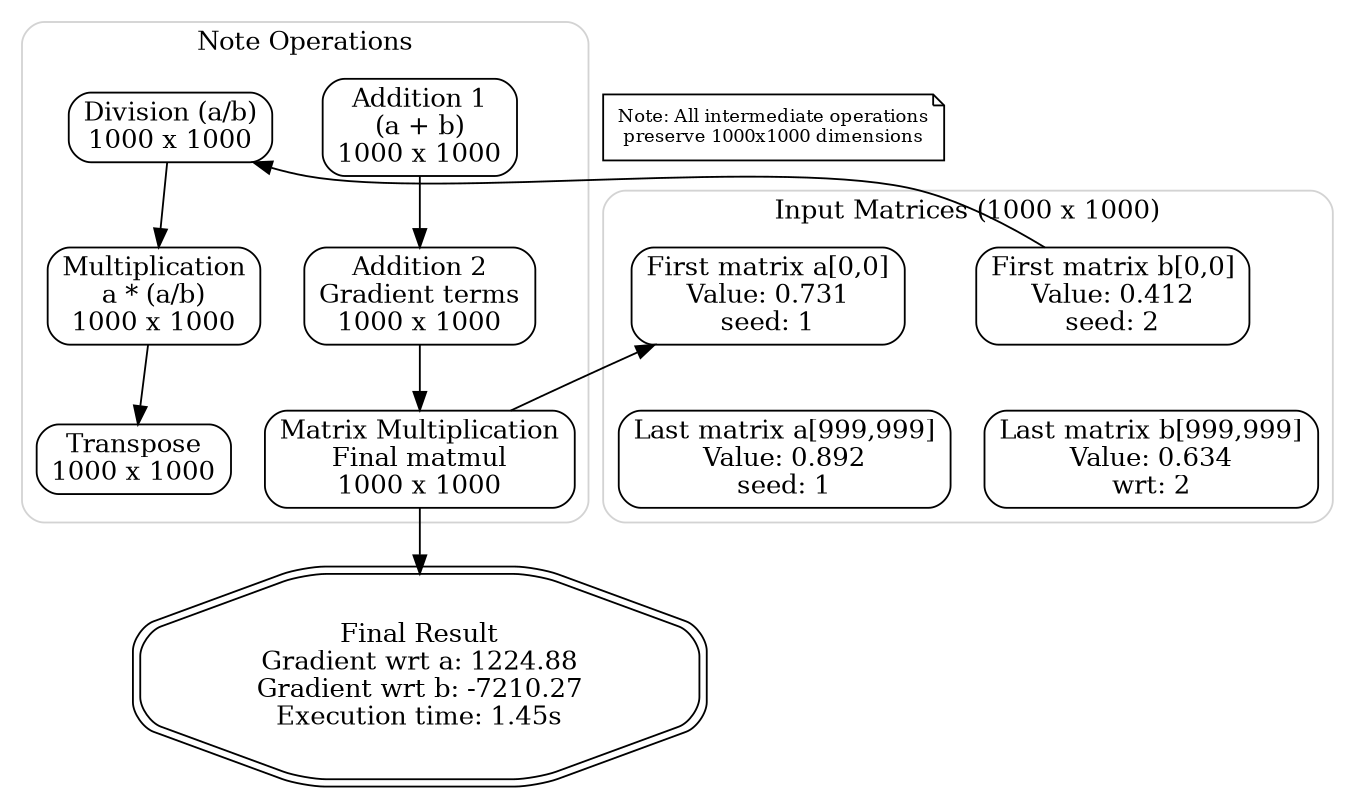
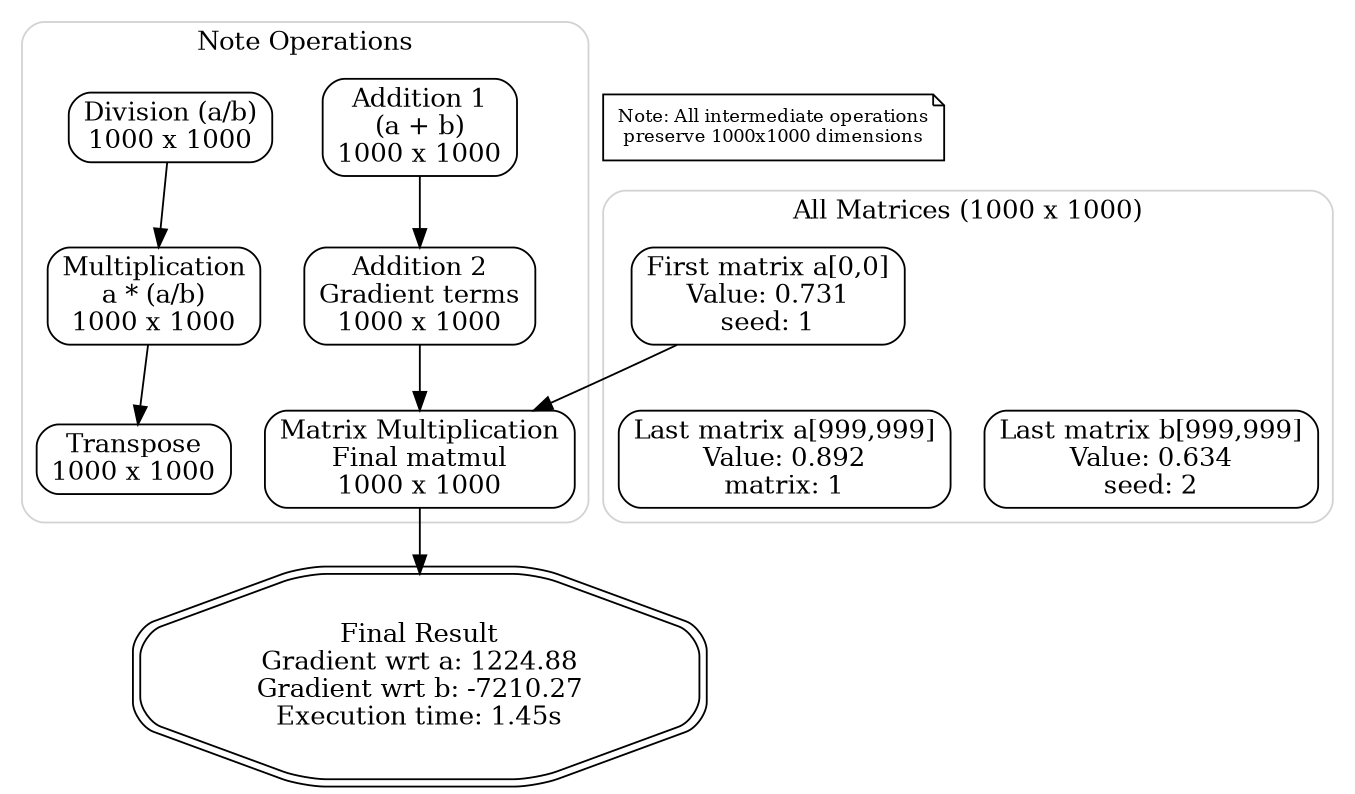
cluster "Input Matrices (1000 x 1000)": label "Input Matrices (1000 x 1000)" -> "All Matrices (1000 x 1000)"
node "First matrix b[0,0] Value: 0.412 seed: 2": removed
edge "Matrix Multiplication Final matmul 1000 x 1000" -> "First matrix a[0,0] Value: 0.731 seed: 1": reversed
node "Last matrix a[999,999] Value: 0.892 seed: 1": label "Last matrix a[999,999] Value: 0.892 seed: 1" -> "Last matrix a[999,999] Value: 0.892 matrix: 1"
node "Last matrix b[999,999] Value: 0.634 wrt: 2": label "Last matrix b[999,999] Value: 0.634 wrt: 2" -> "Last matrix b[999,999] Value: 0.634 seed: 2"
